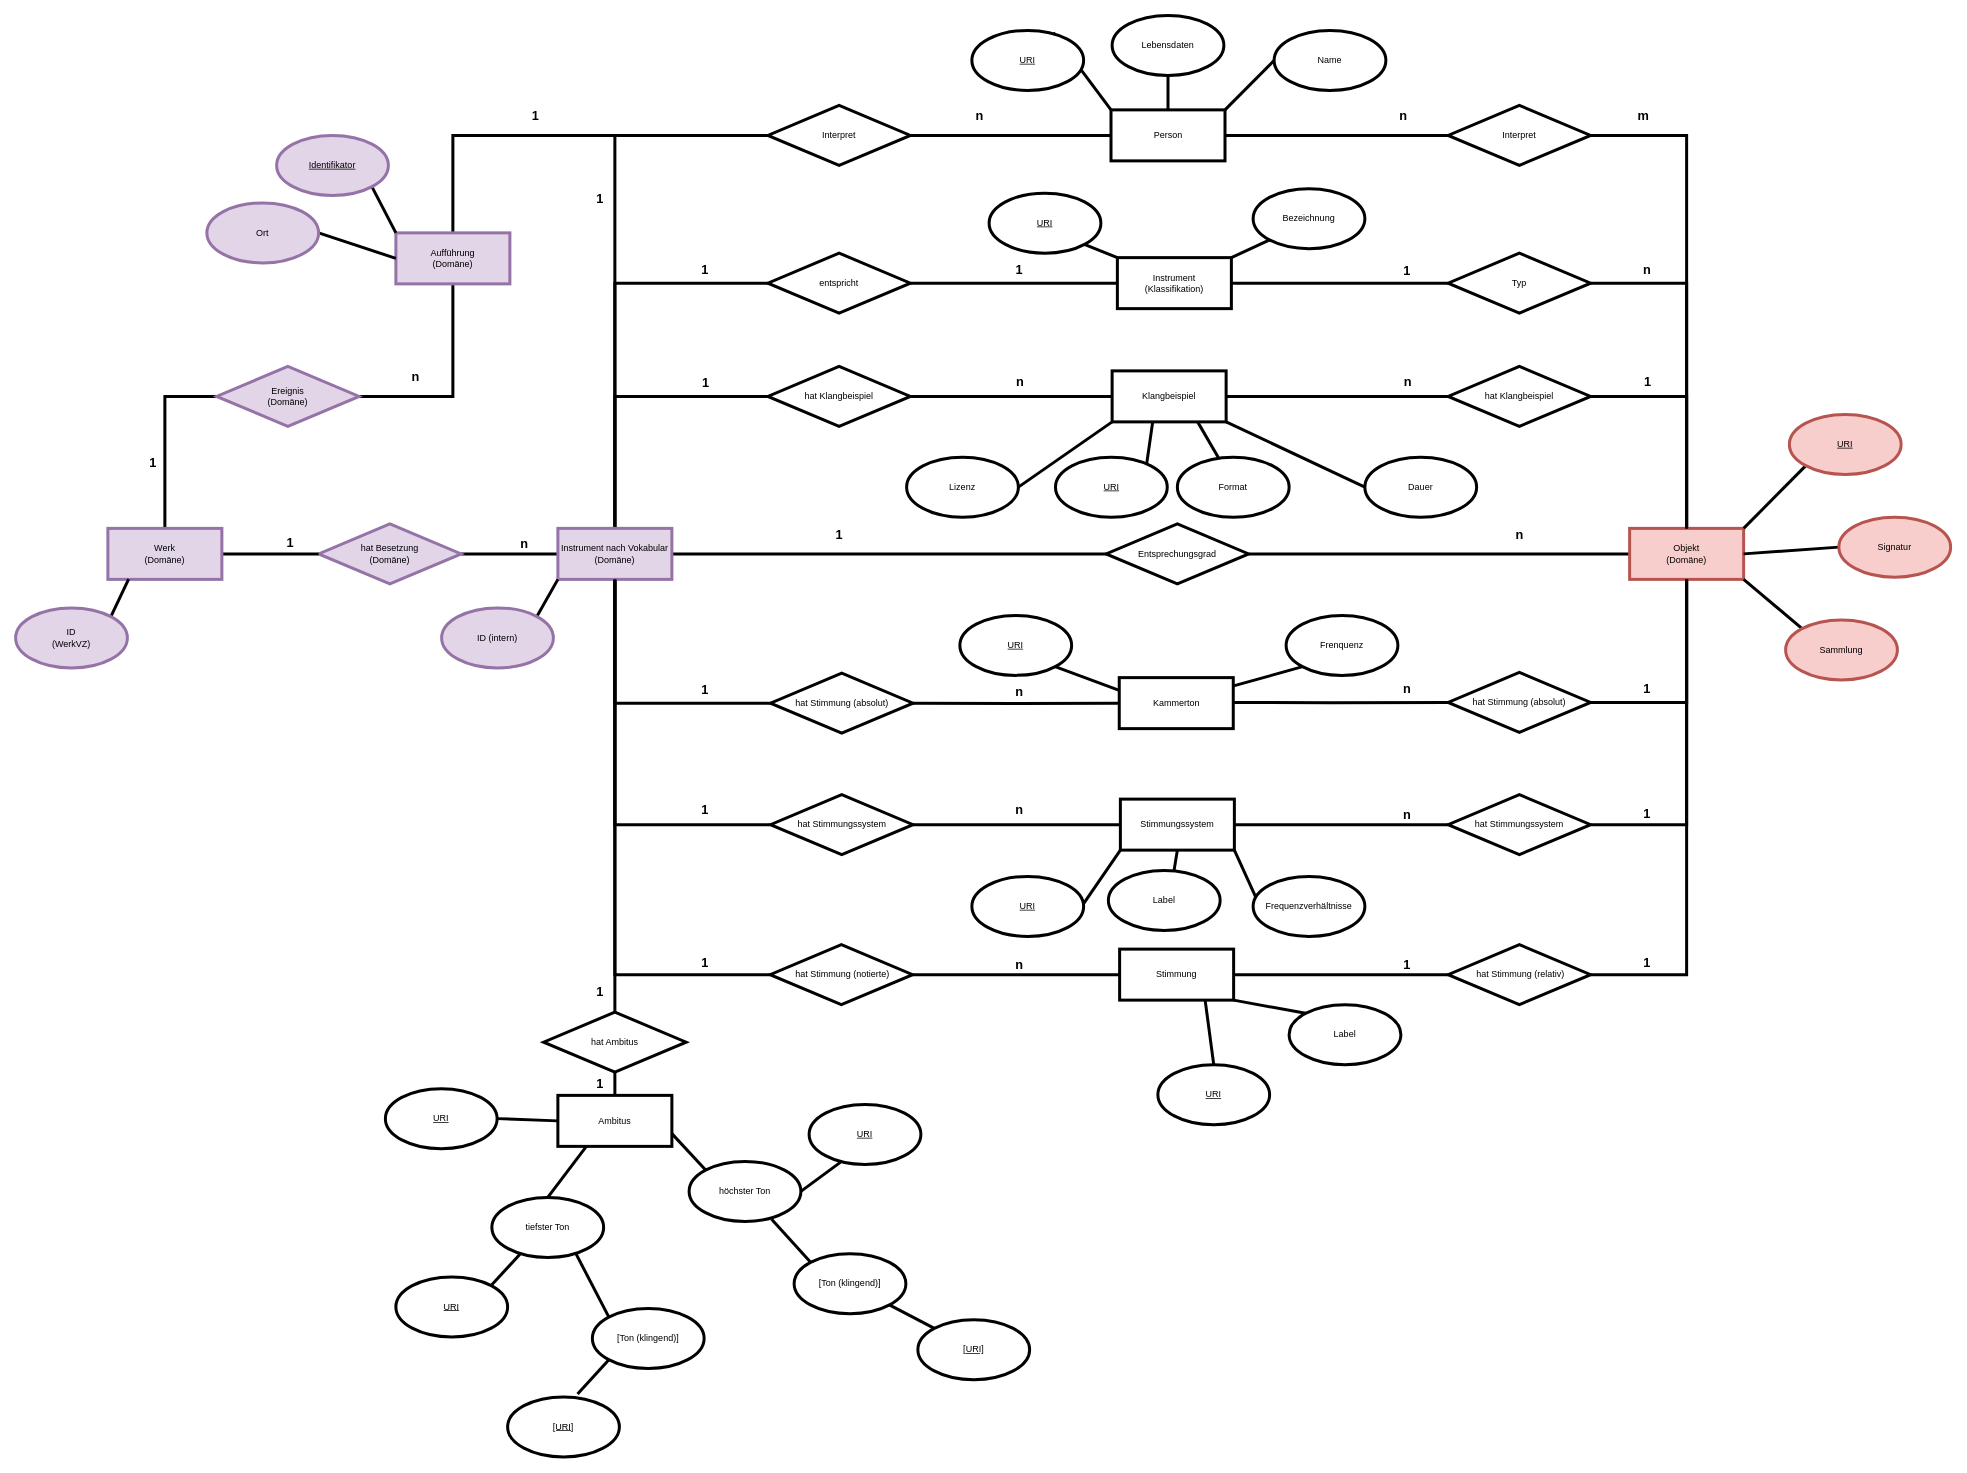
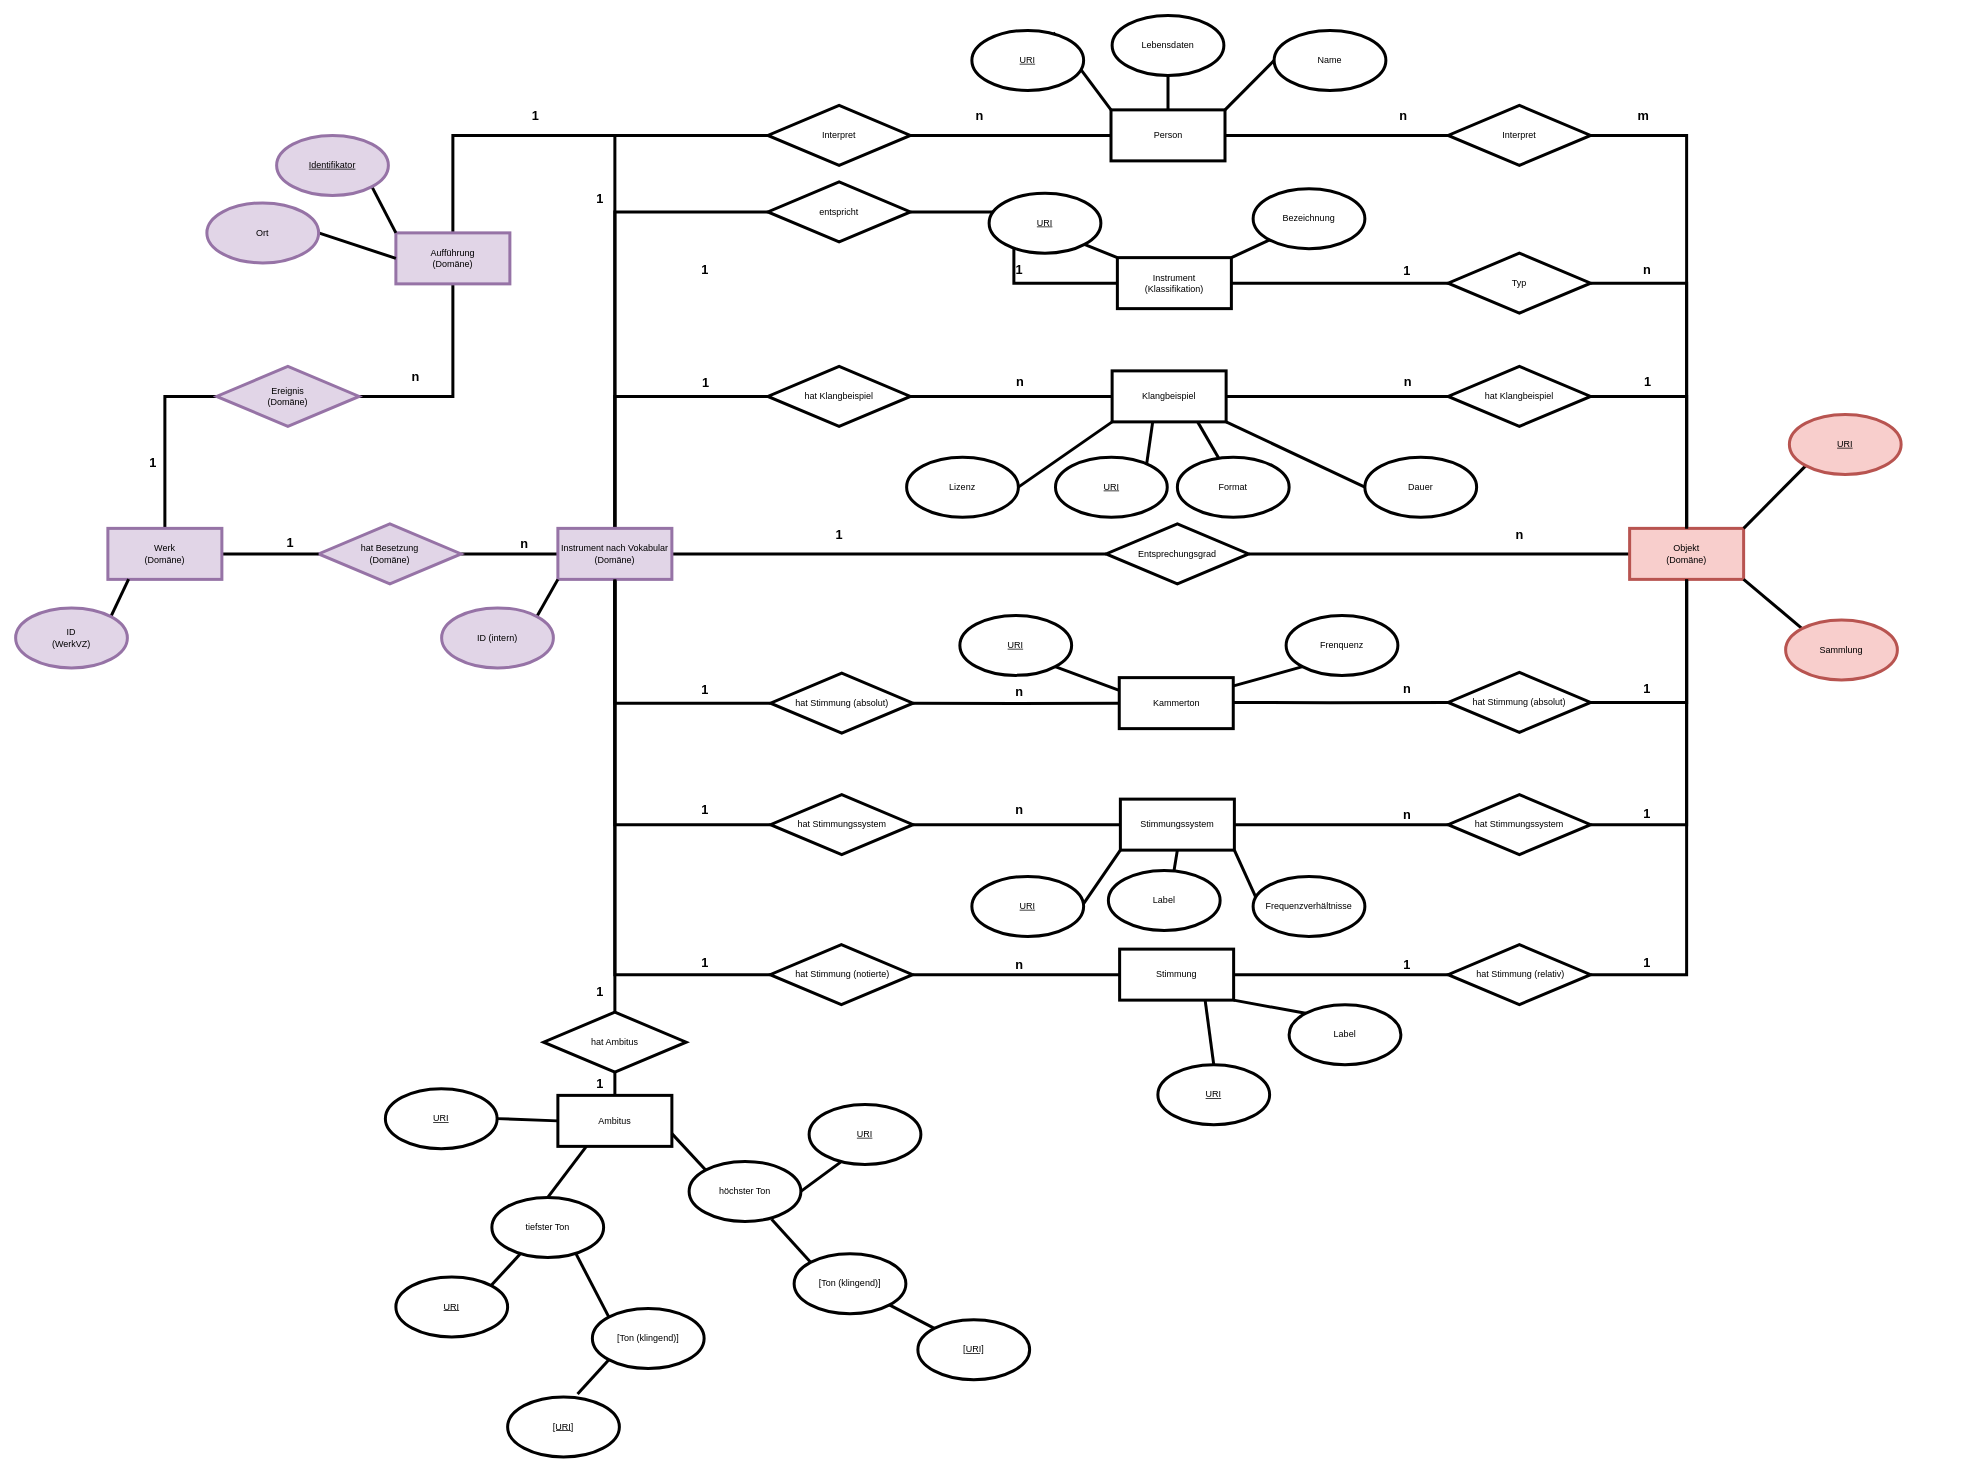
node "entspricht": moved (839, 283) -> (839, 212)
node "Signatur": removed
edge "Signatur" -- "Objekt (Domäne)": removed
